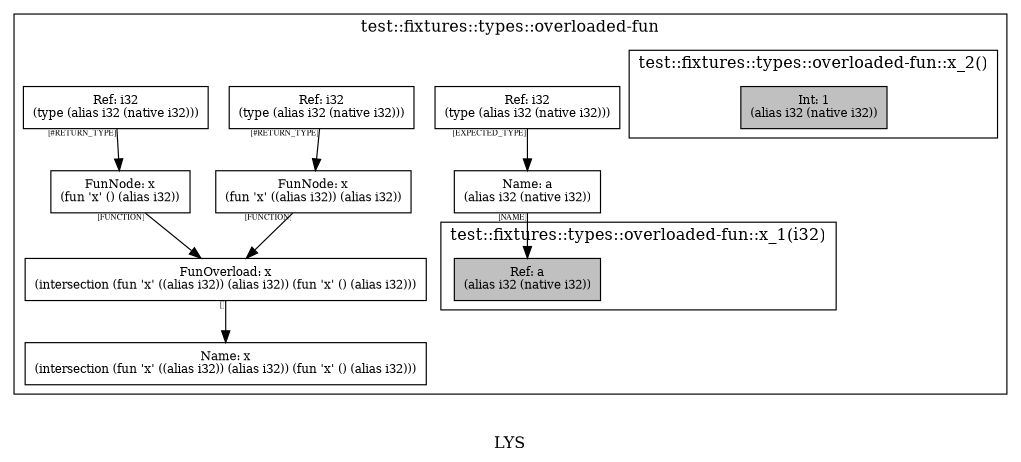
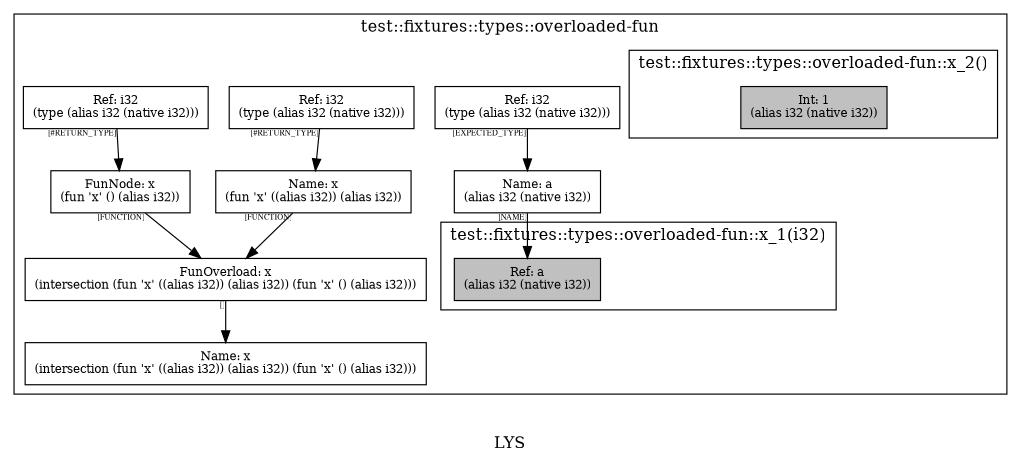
node "FunNode: x (fun 'x' ((alias i32)) (alias i32))": label "FunNode: x (fun 'x' ((alias i32)) (alias i32))" -> "Name: x (fun 'x' ((alias i32)) (alias i32))"
